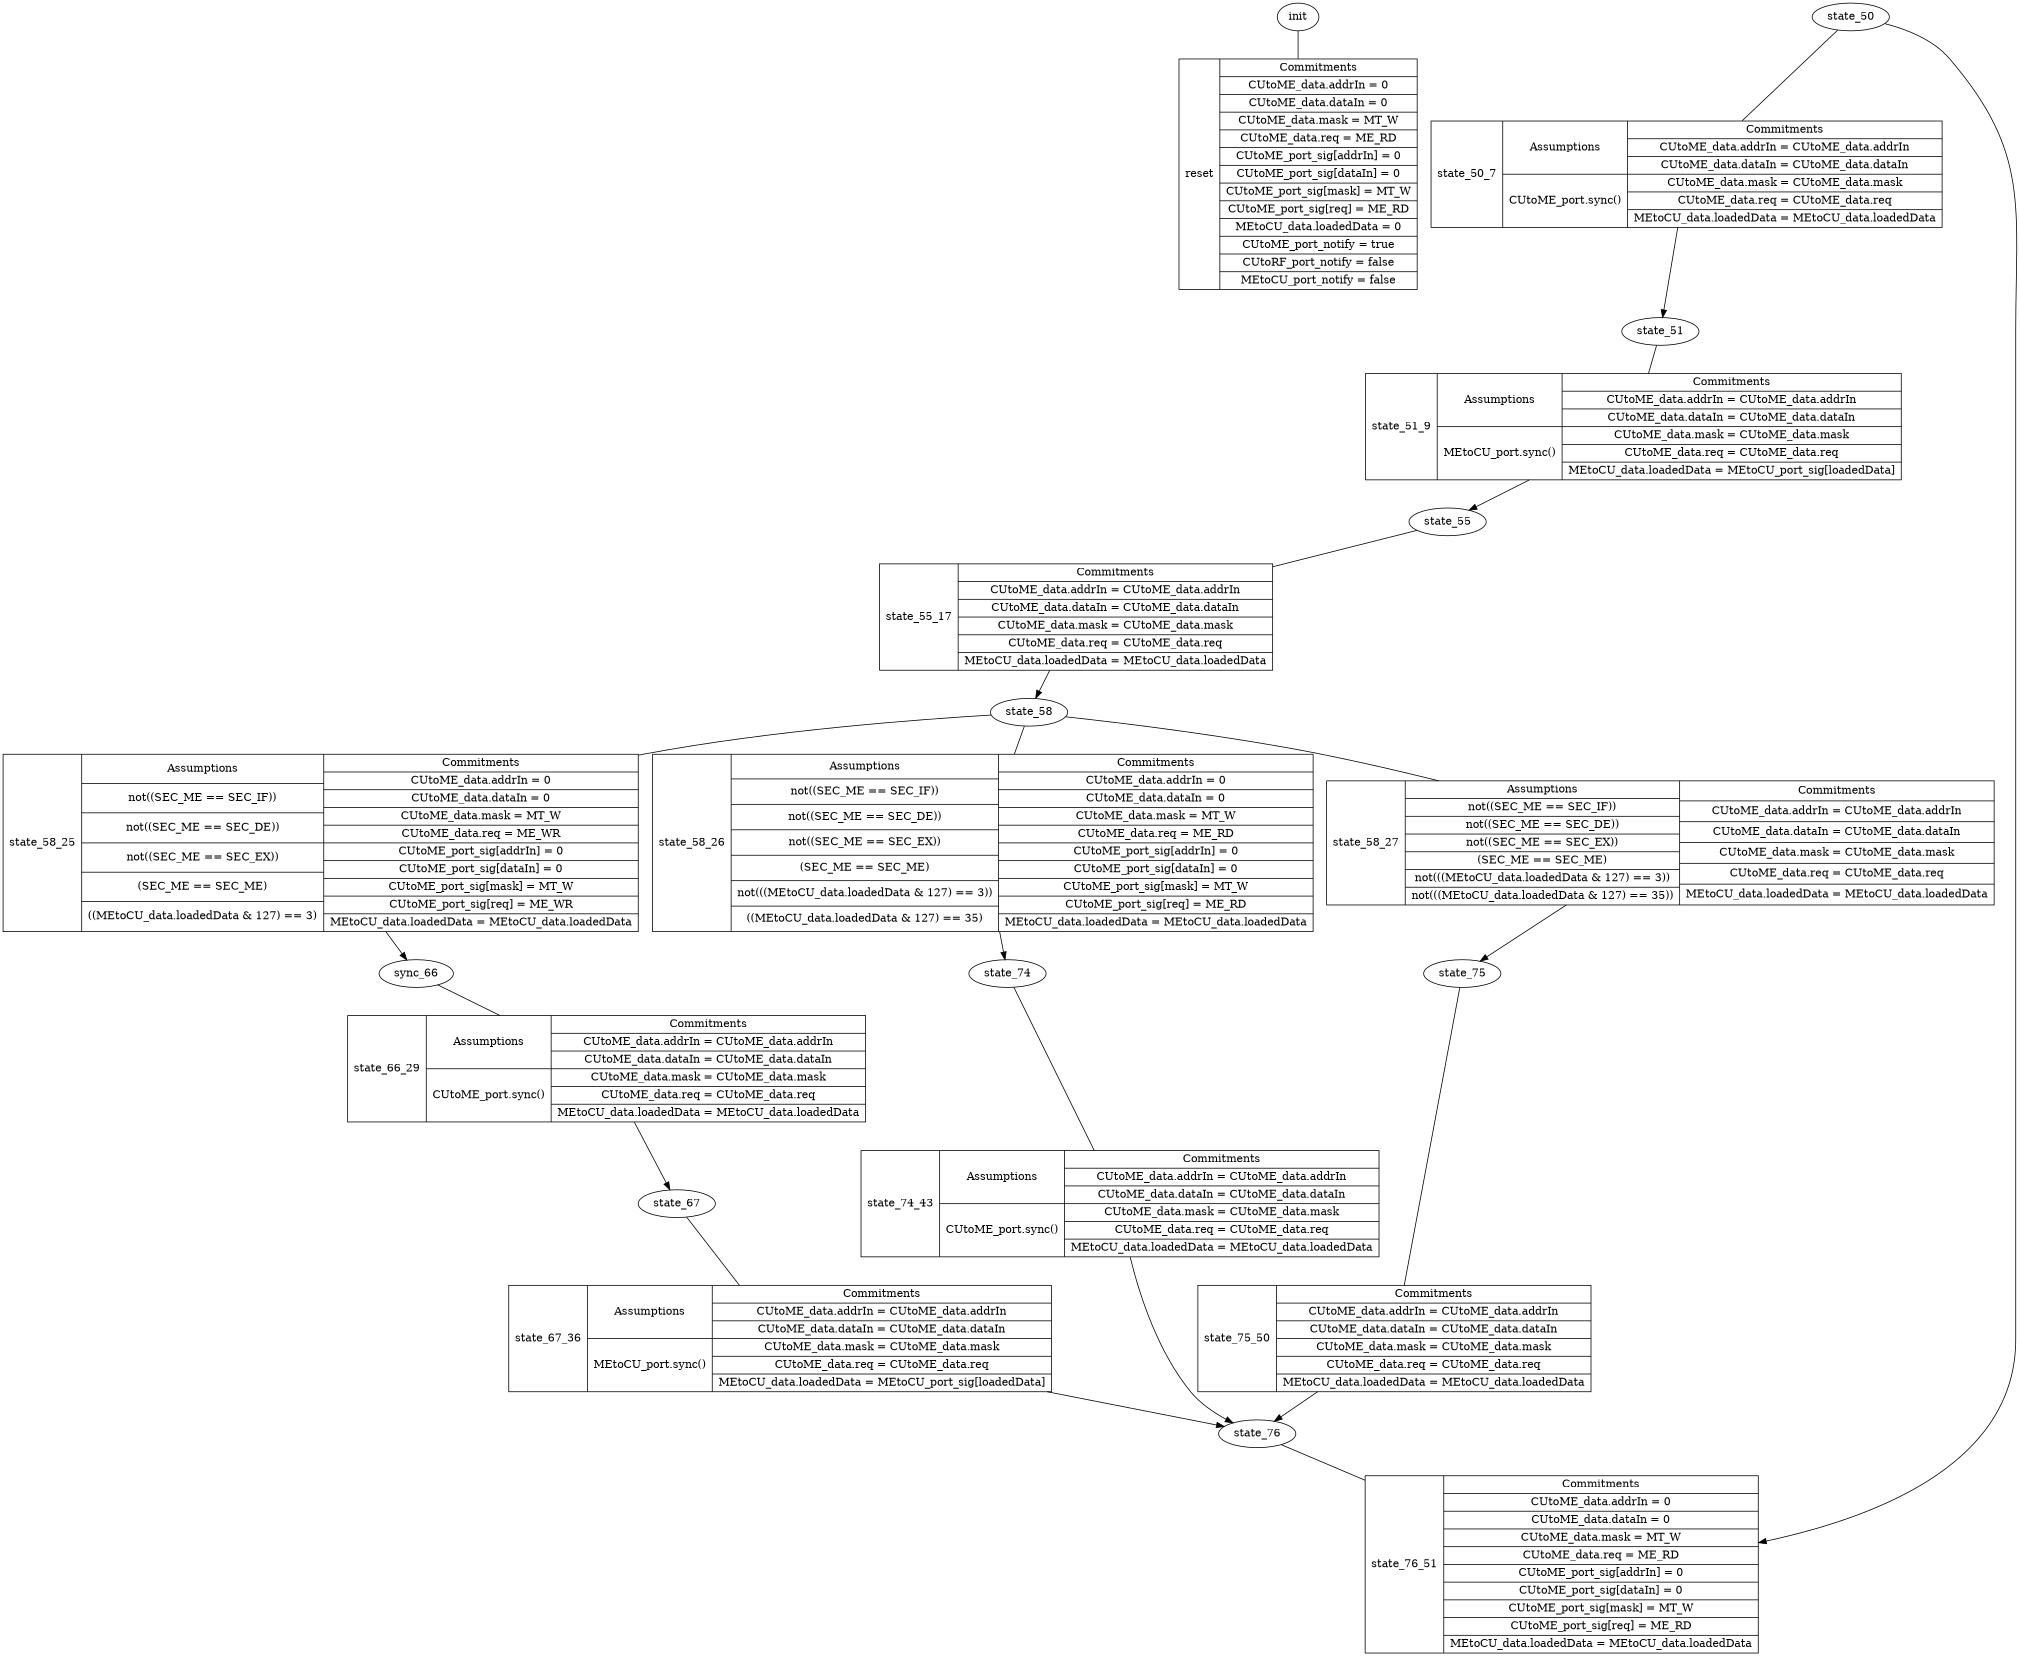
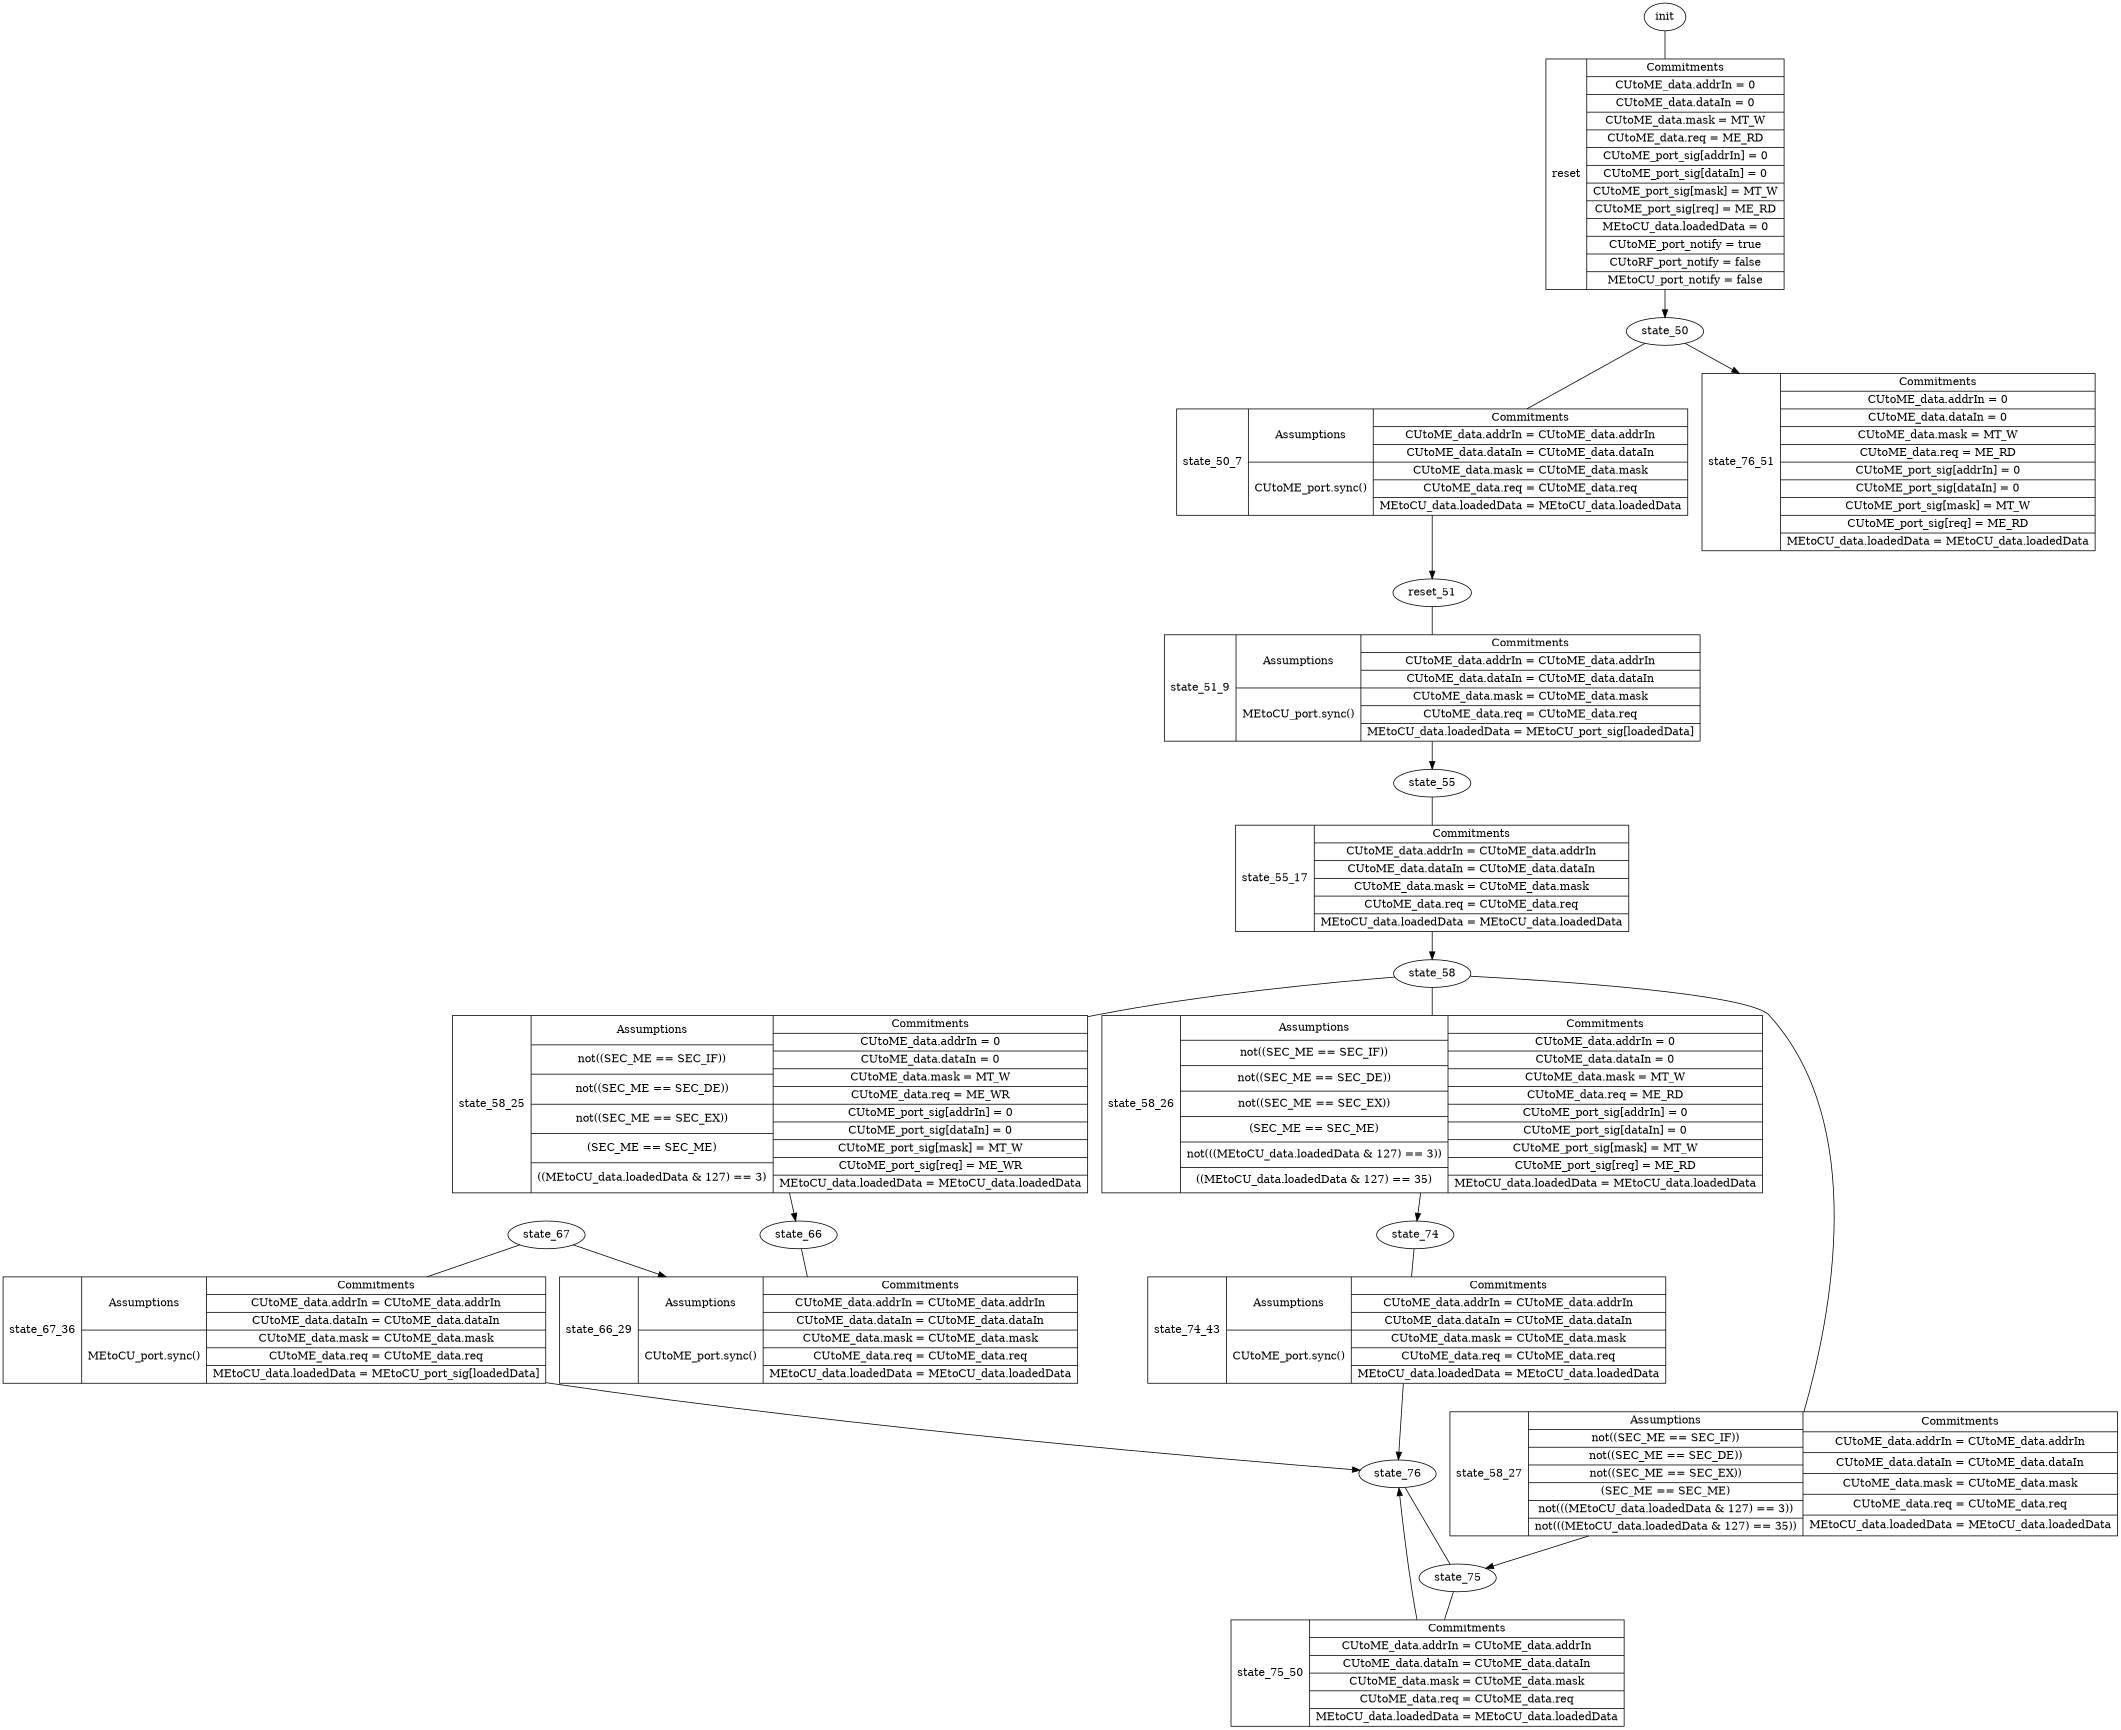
edge "reset" -> "state_50": added
node "state_51": label "state_51" -> "reset_51"
node "sync_66": label "sync_66" -> "state_66"
edge "state_66_29" -> "state_67": reversed
edge "state_76" -- "state_76_51": now "state_76" -- "state_75"
